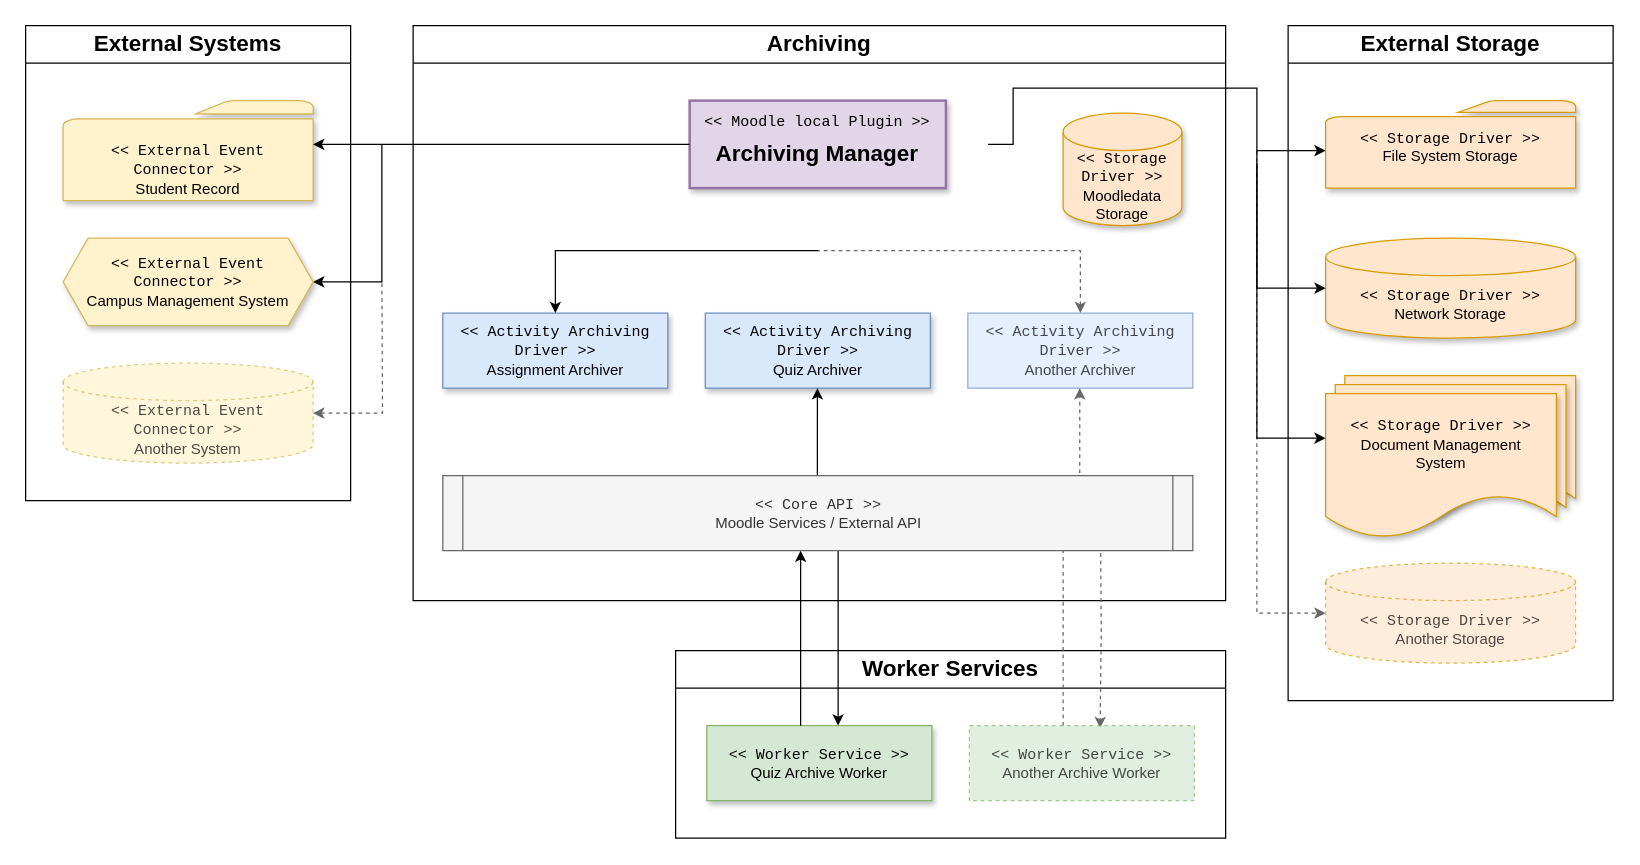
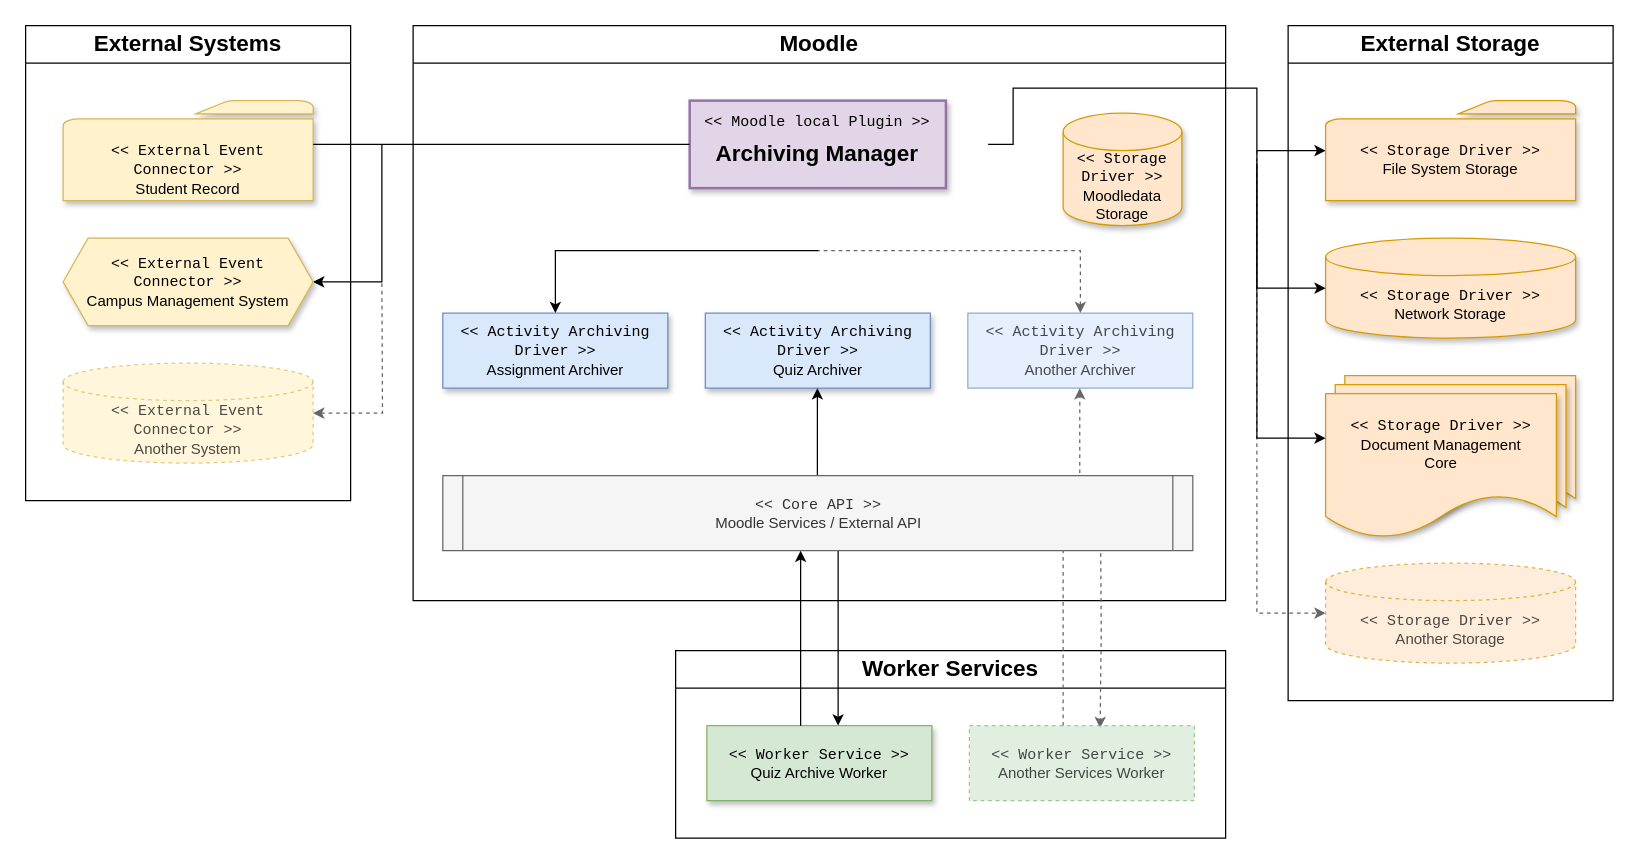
node "Archiving": label "Archiving" -> "Moodle"
edge "<< Moodle local Plugin >> Archiving Manager" -> "<< External Event Connector >> Student Record": arrowhead classic -> none
node "<< Storage Driver >> File System Storage": size 250x88 -> 250x100
node "<< Storage Driver >> Document Management System": label "<< Storage Driver >> Document Management System" -> "<< Storage Driver >> Document Management Core"
node "<< Worker Service >> Another Archive Worker": label "<< Worker Service >> Another Archive Worker" -> "<< Worker Service >> Another Services Worker"
